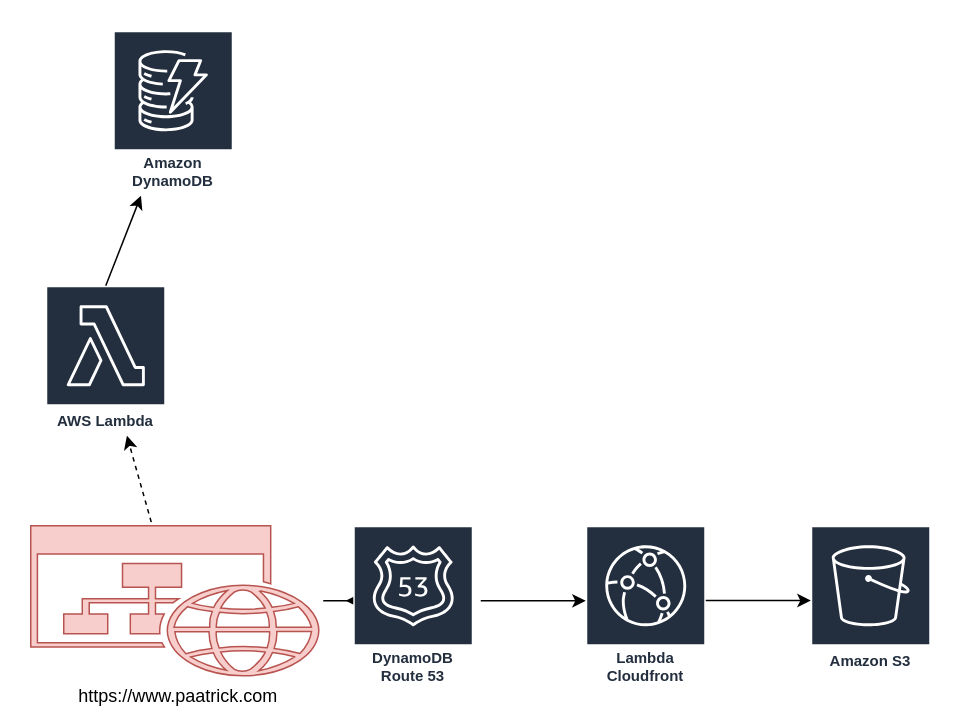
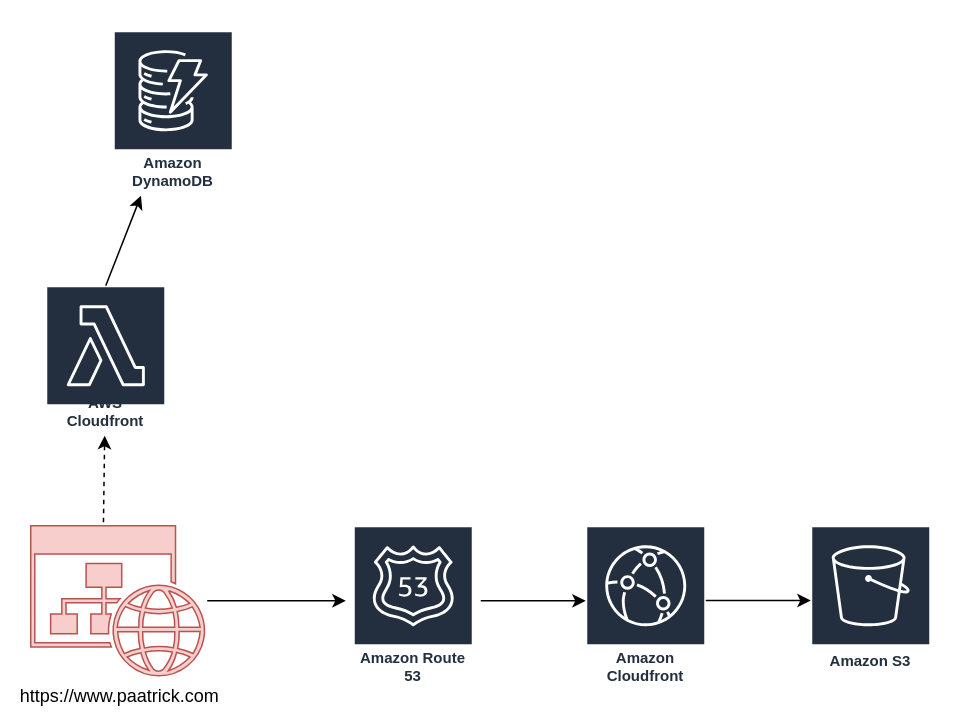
node "AWS Lambda": label "AWS Lambda" -> "AWS Cloudfront"
node "https://www.paatrick.com": size 293x150 -> 176x150
node "DynamoDB Route 53": label "DynamoDB Route 53" -> "Amazon Route 53"
node "Lambda Cloudfront": label "Lambda Cloudfront" -> "Amazon Cloudfront"
